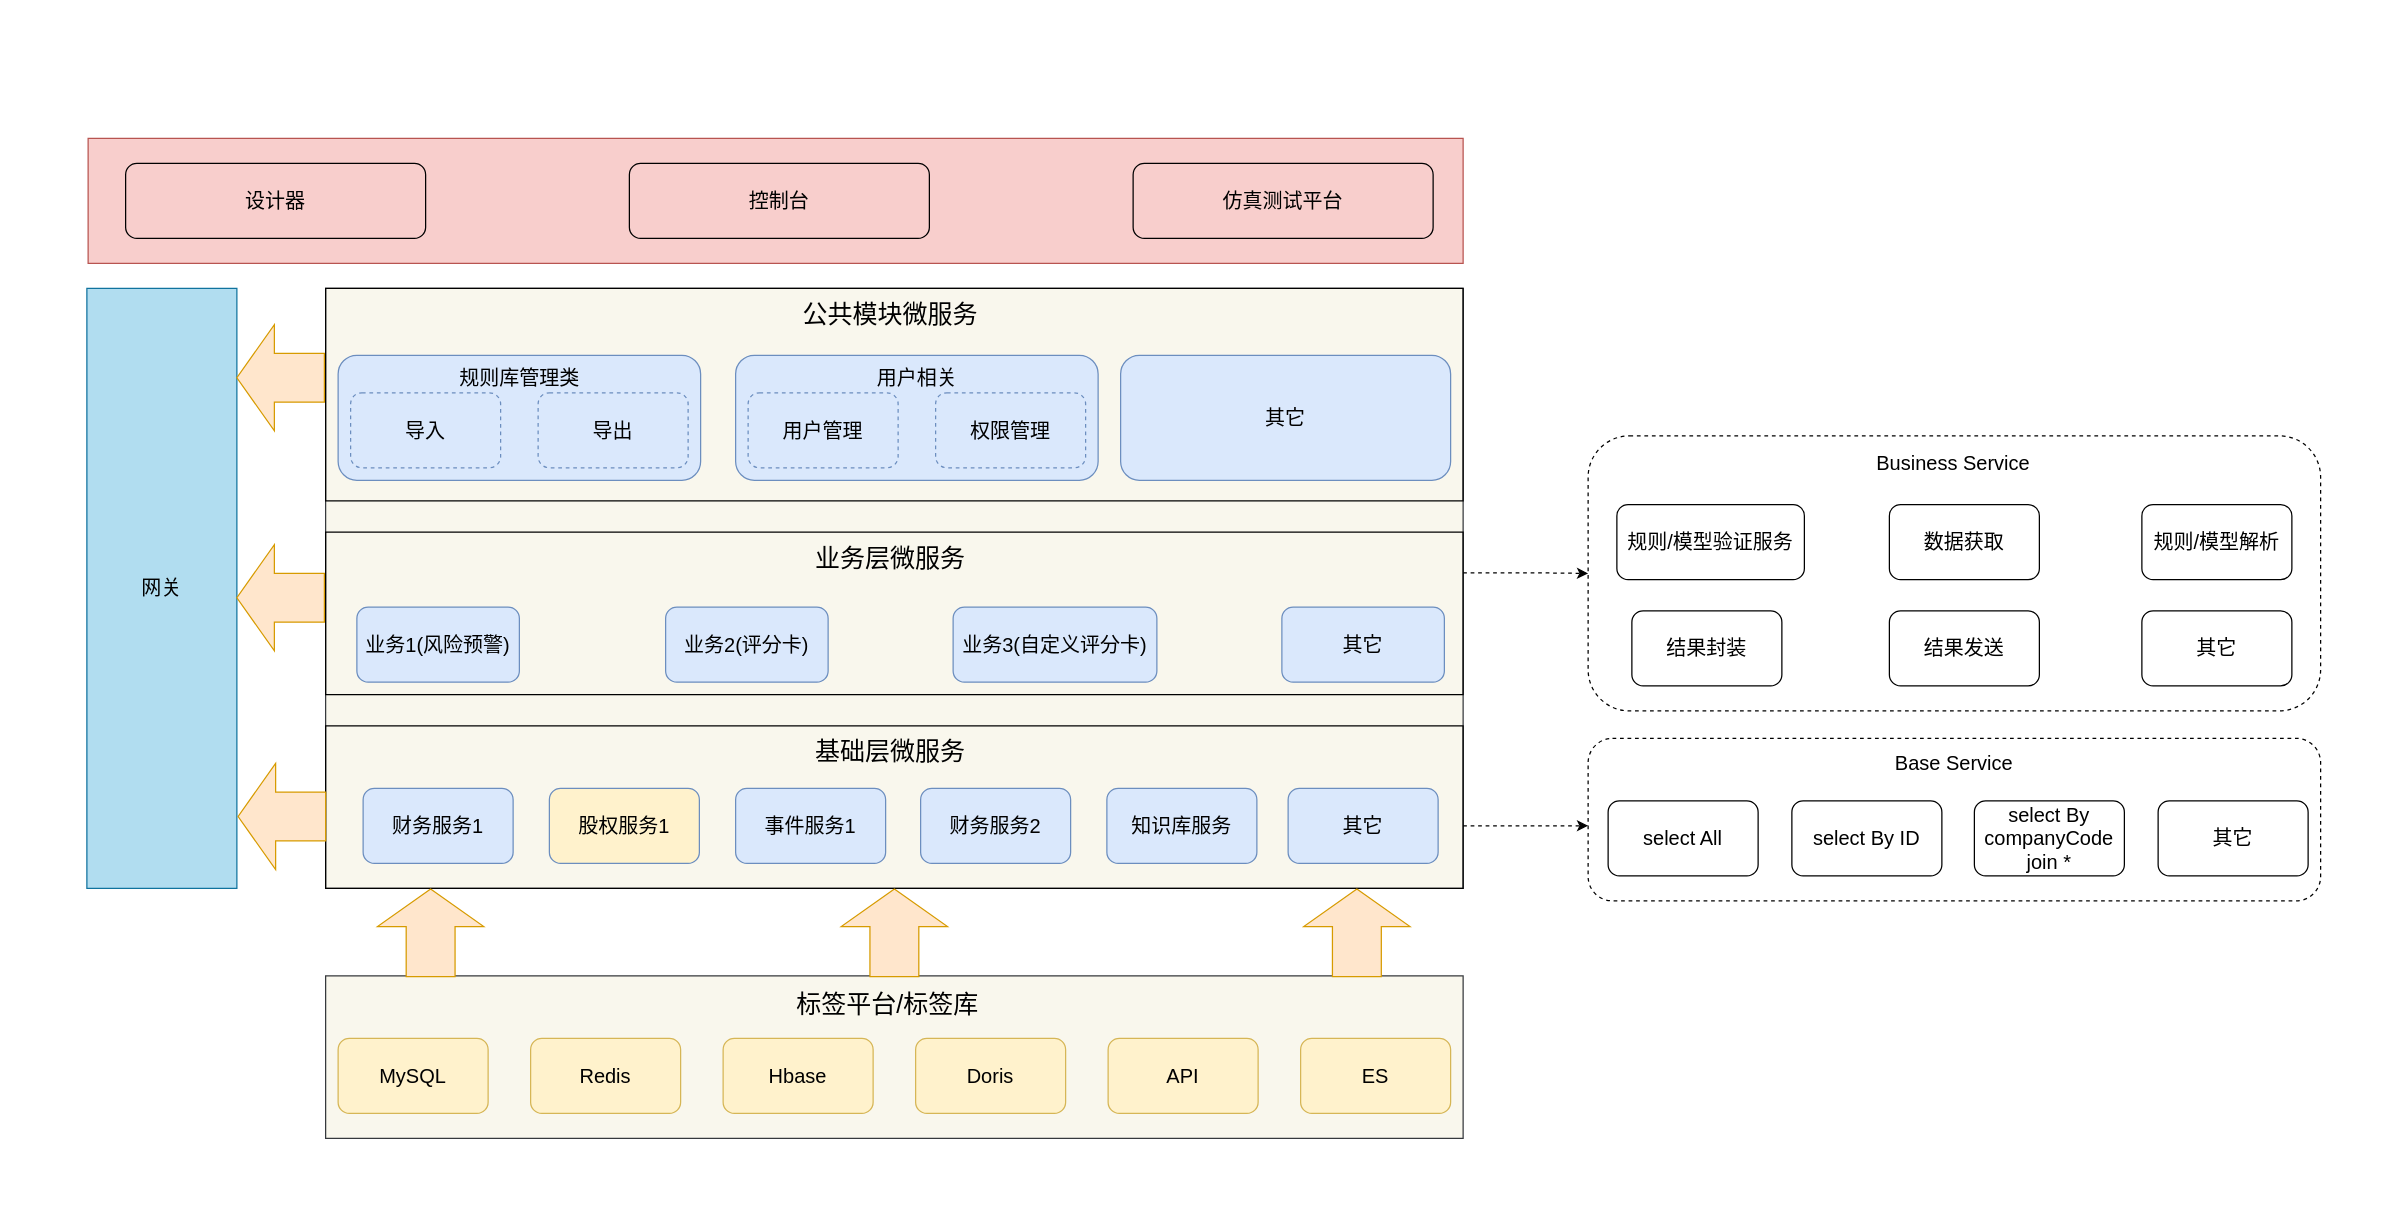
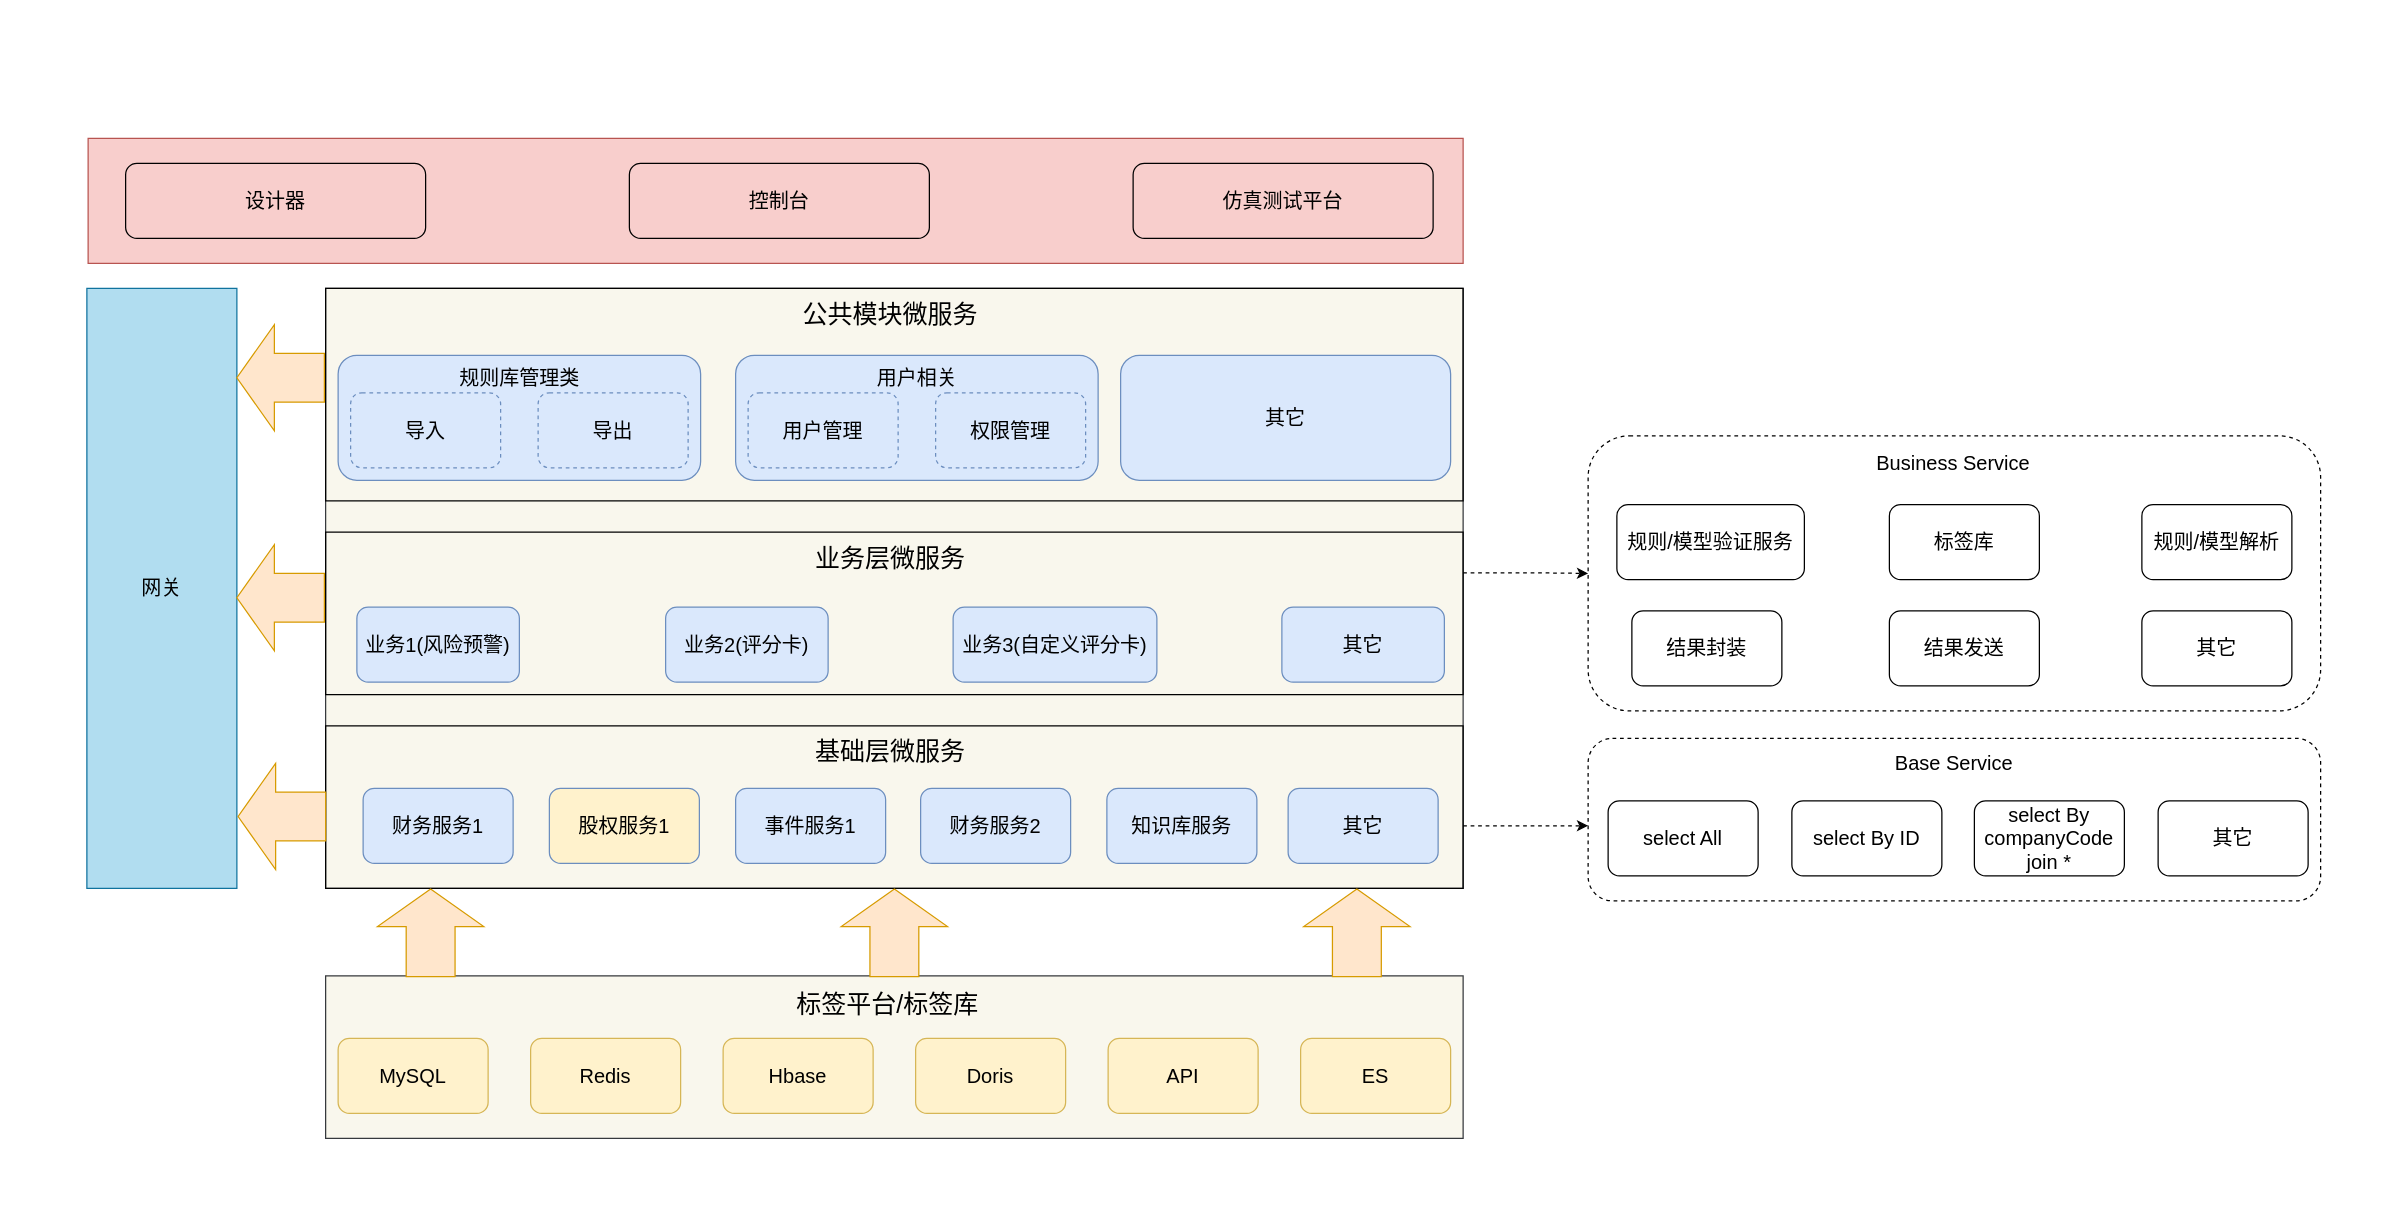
node "数据获取": label "数据获取" -> "标签库"
